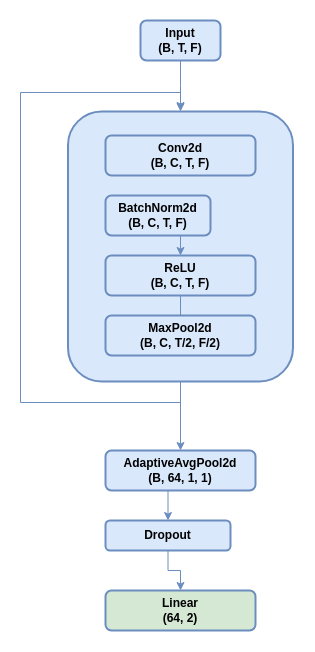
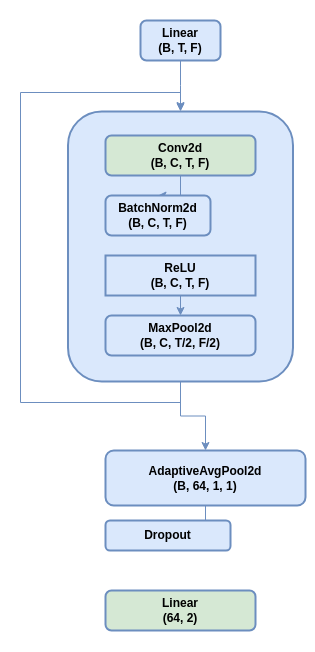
node "Input (B, T, F)": label "Input (B, T, F)" -> "Linear (B, T, F)"
node "Conv2d (B, C, T, F)": fillcolor #dae8fc -> #d5e8d4
edge "Conv2d (B, C, T, F)" -> "BatchNorm2d (B, C, T, F)": added
edge "BatchNorm2d (B, C, T, F)" -> "ReLU (B, C, T, F)": removed
node "ReLU (B, C, T, F)": shape rounded rectangle -> rectangle
edge "ReLU (B, C, T, F)" -- "MaxPool2d (B, C, T/2, F/2)": arrowhead none -> classic
node "AdaptiveAvgPool2d (B, 64, 1, 1)": size 150x40 -> 200x55
edge "Dropout" -> "Linear (64, 2)": removed
